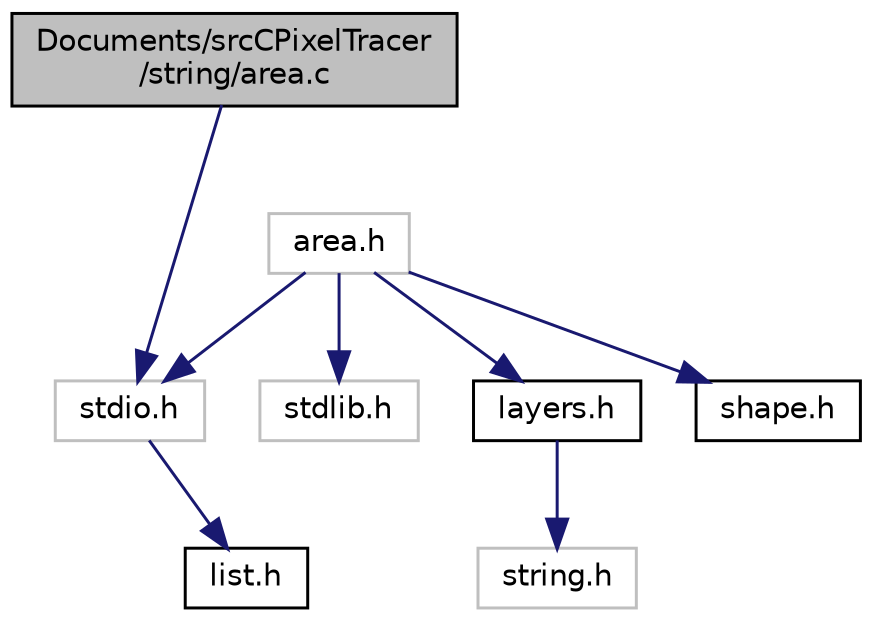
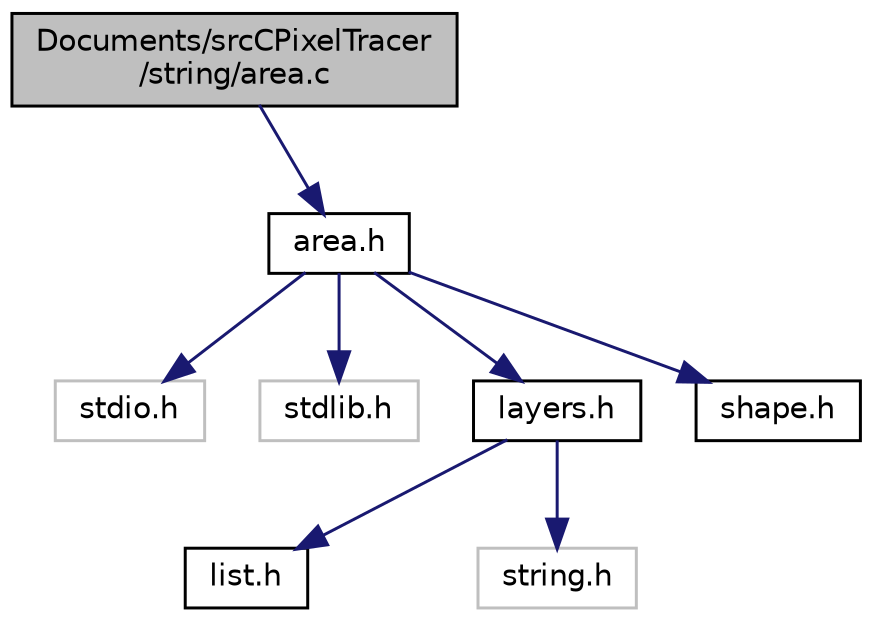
edge "Documents/srcCPixelTracer /string/area.c" -> "stdio.h": now "Documents/srcCPixelTracer /string/area.c" -> "area.h"
node "area.h": color grey75 -> black
edge "stdio.h" -> "list.h": now "layers.h" -> "list.h"
